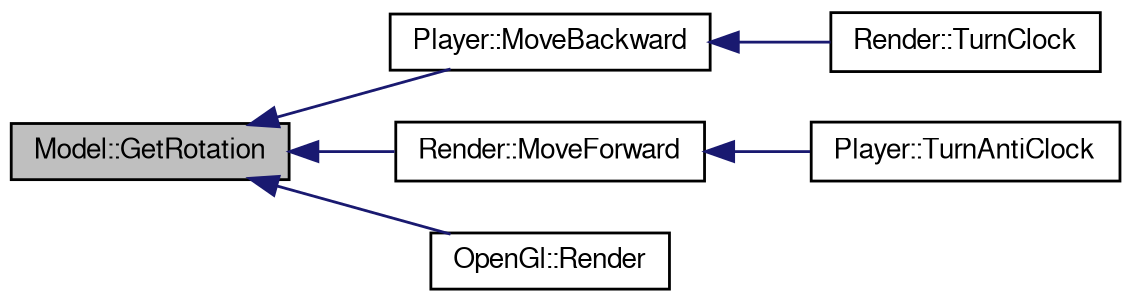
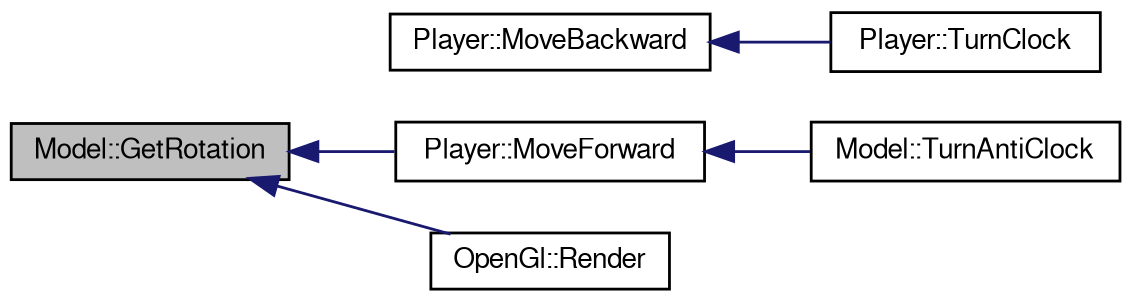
node "Render::TurnClock": label "Render::TurnClock" -> "Player::TurnClock"
edge "Player::MoveBackward" -> "Model::GetRotation": removed
node "Render::MoveForward": label "Render::MoveForward" -> "Player::MoveForward"
node "Player::TurnAntiClock": label "Player::TurnAntiClock" -> "Model::TurnAntiClock"
